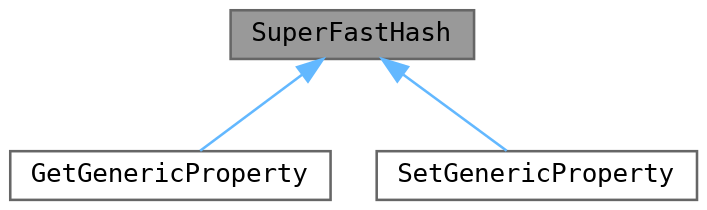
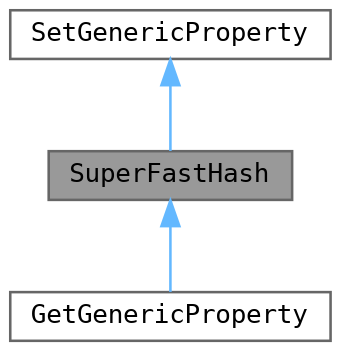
edge "SetGenericProperty" -> "SuperFastHash": reversed
